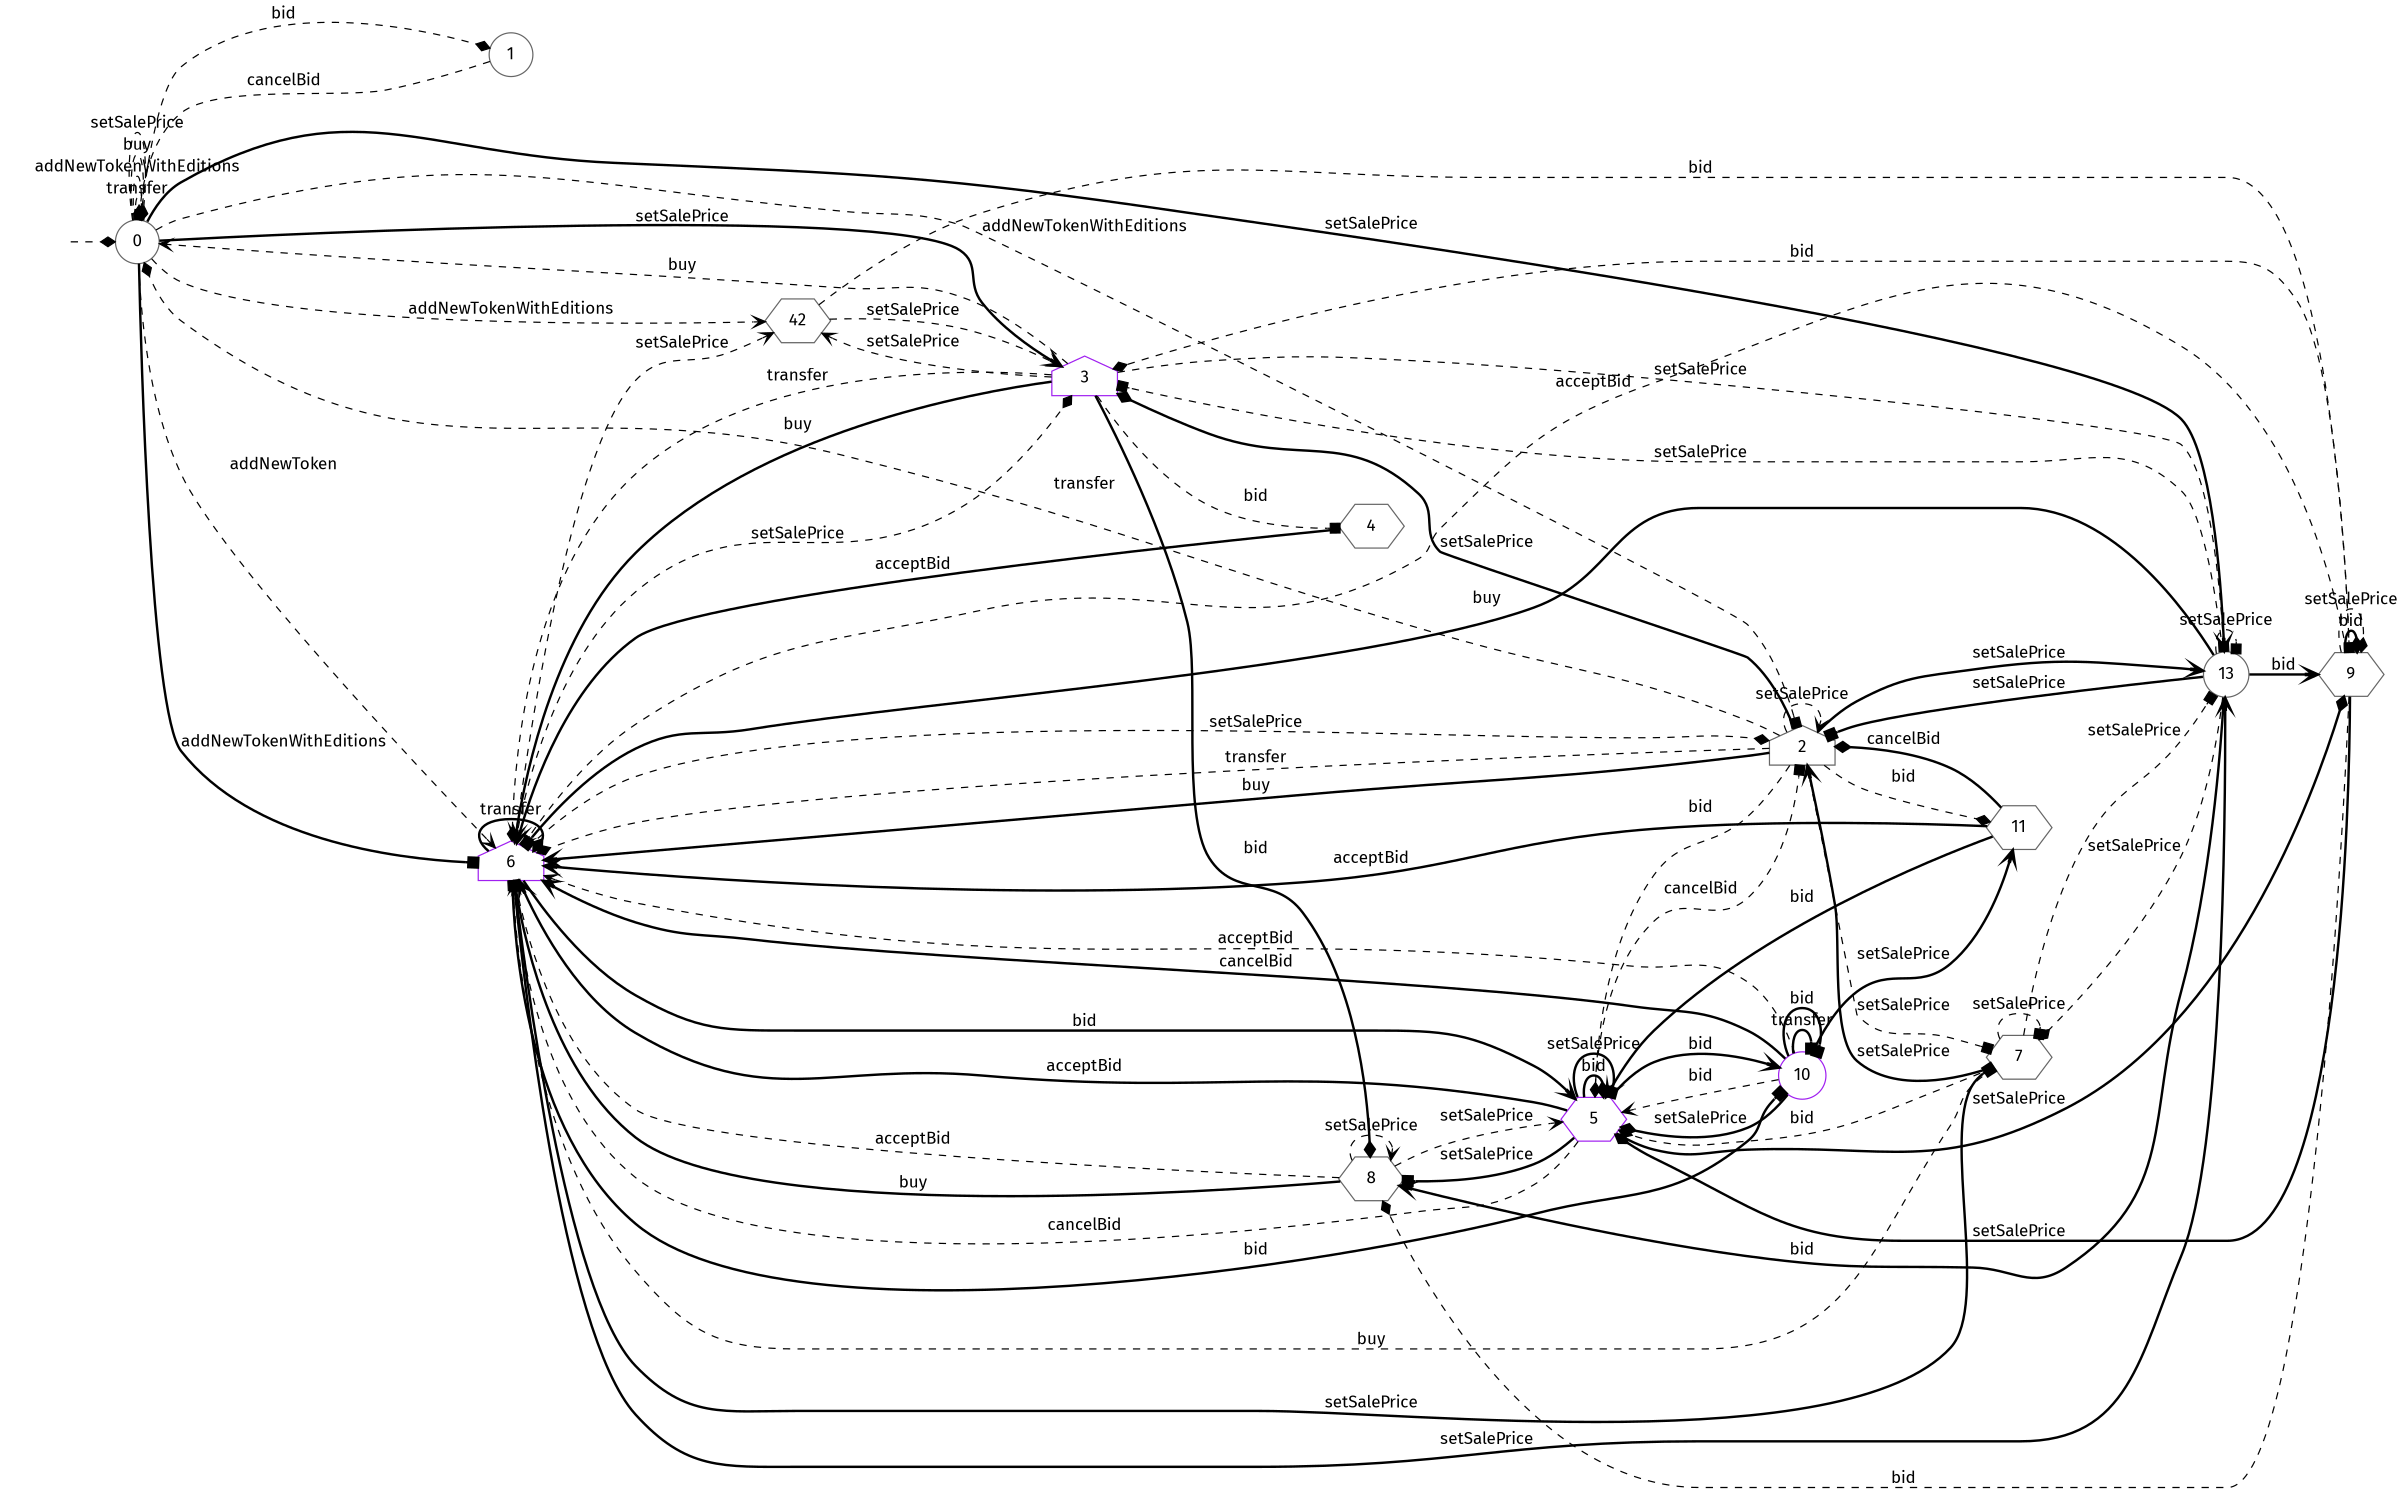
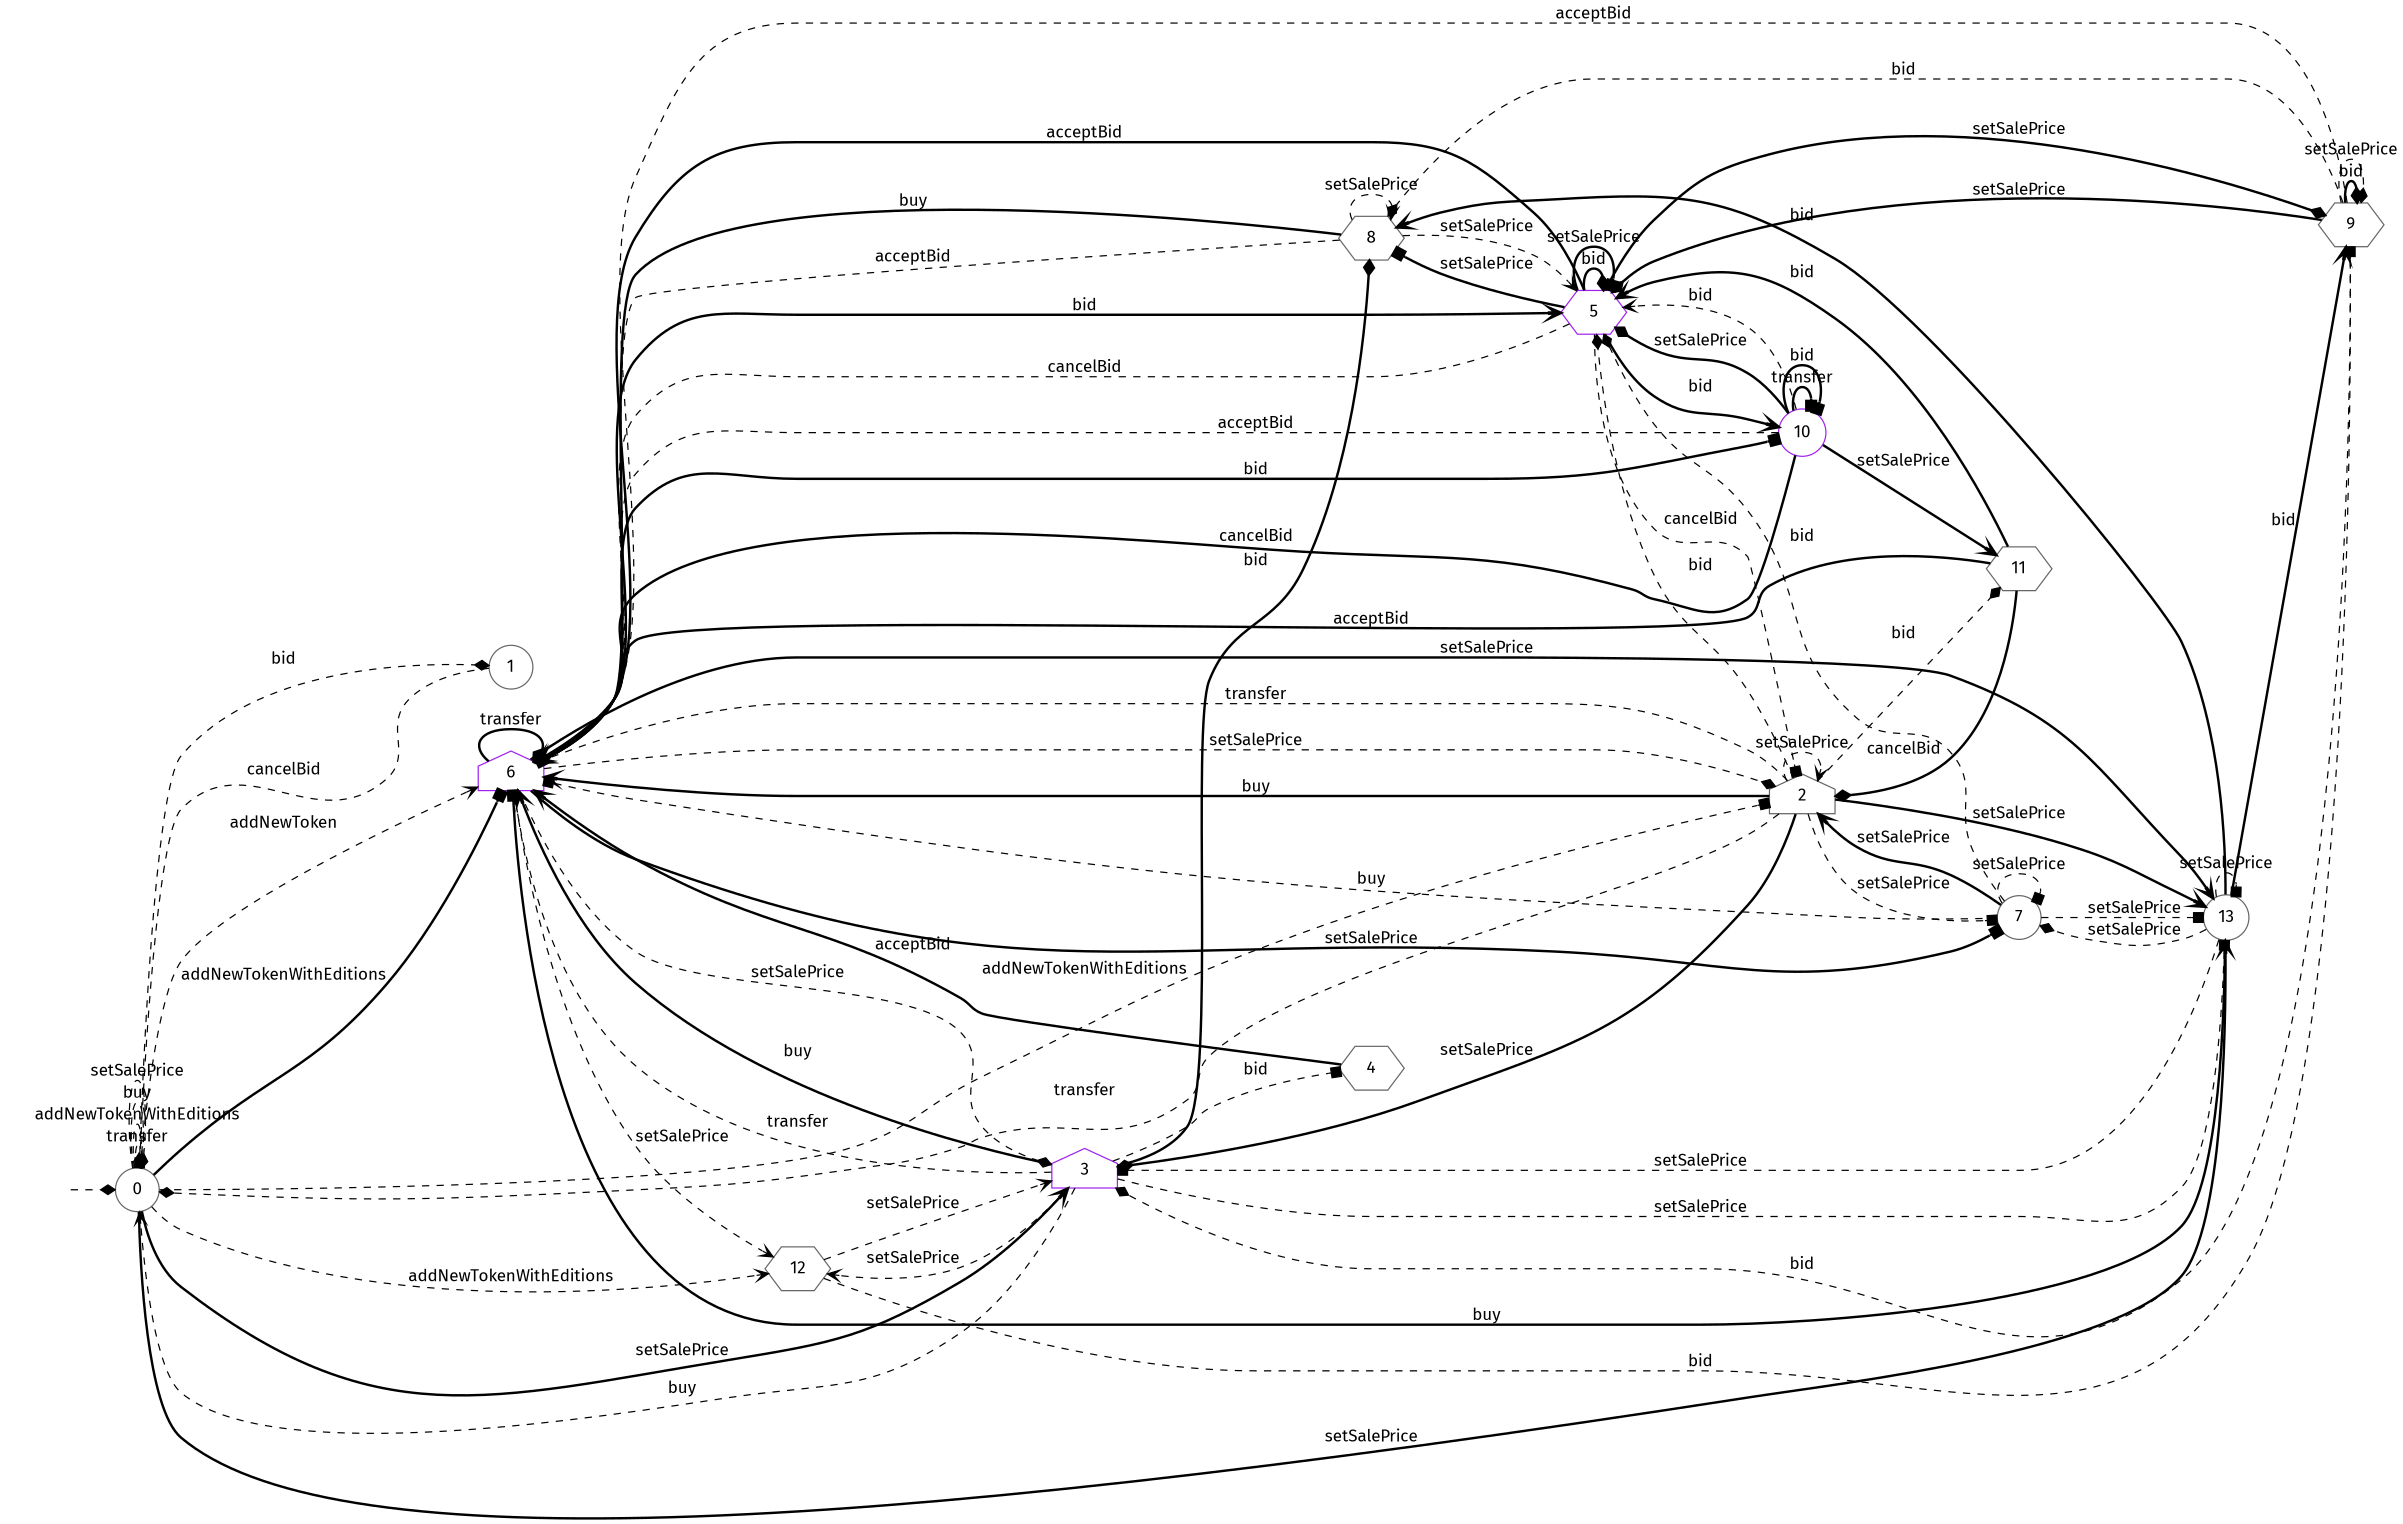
node "42": label "42" -> "12"
edge "13" -> "2": removed, label "setSalePrice"
node "7": shape hexagon -> circle
